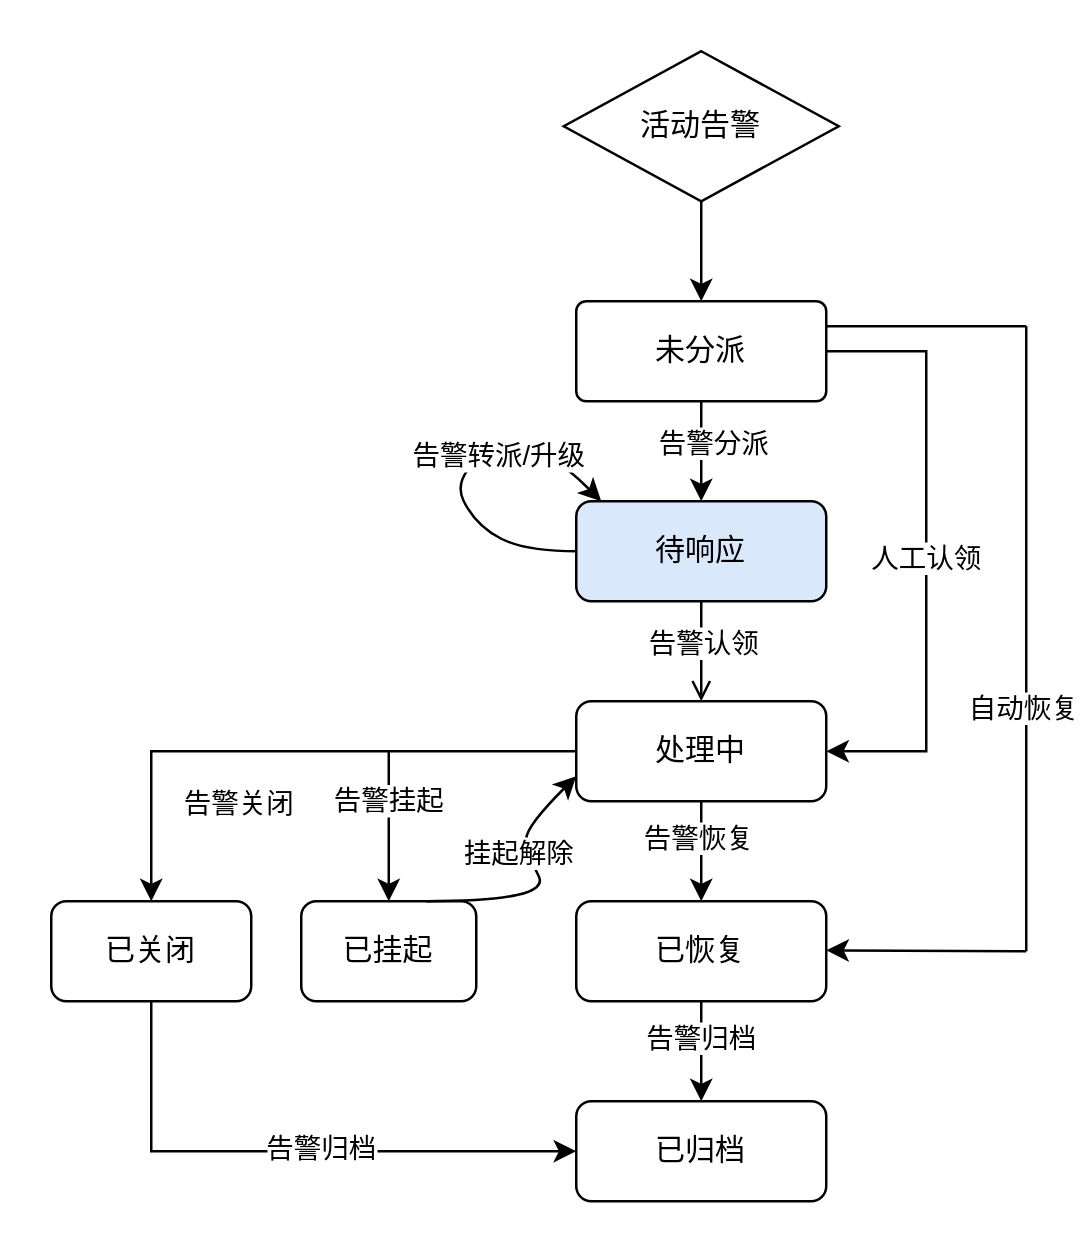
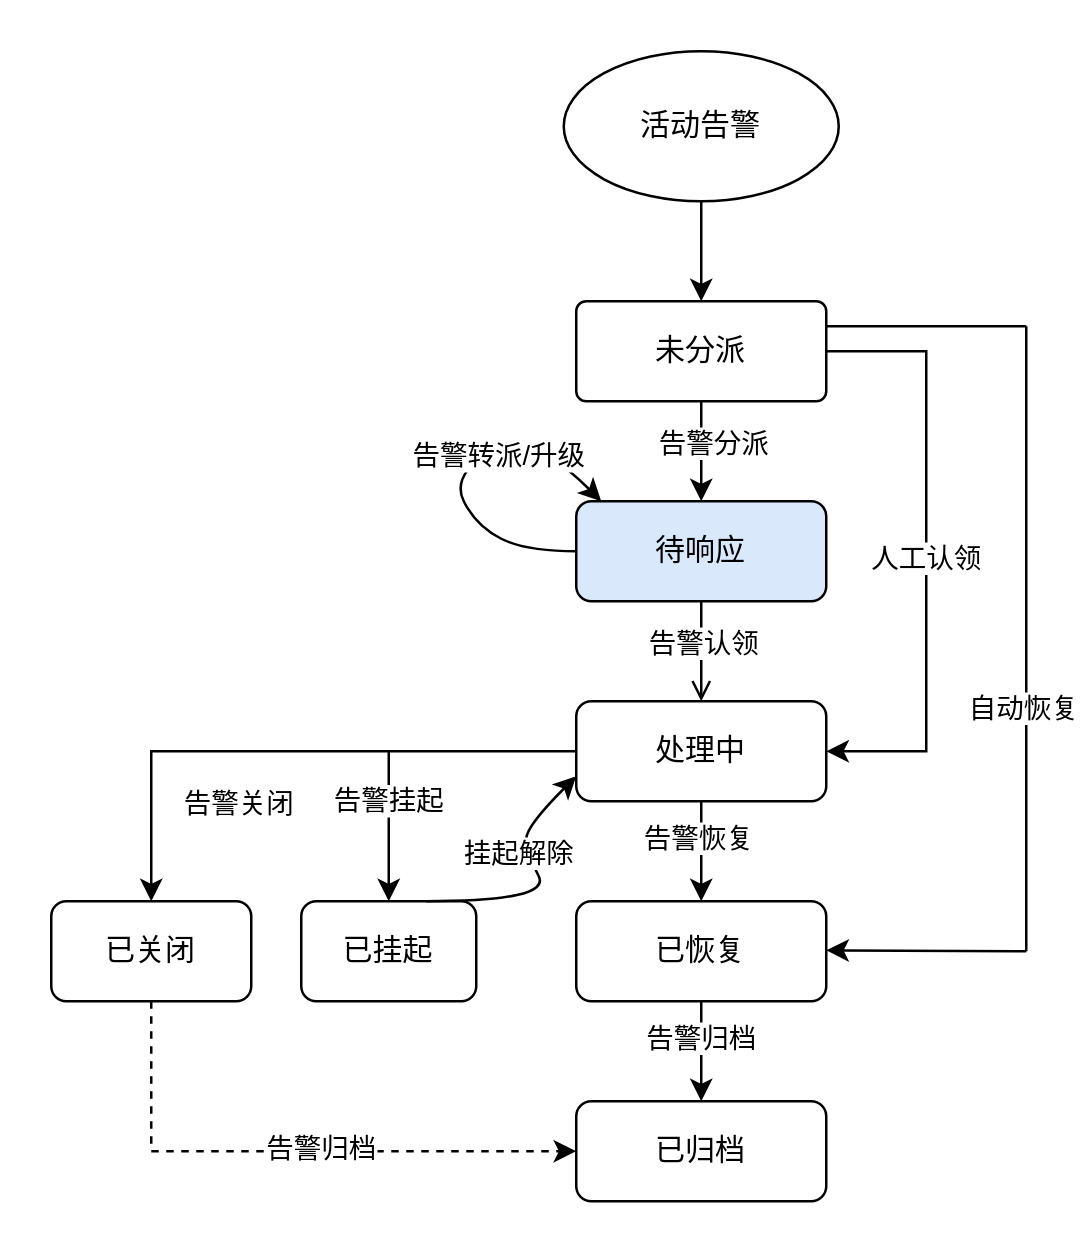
node "活动告警": shape diamond -> ellipse
edge "已关闭" -> "已归档": style solid -> dashed
